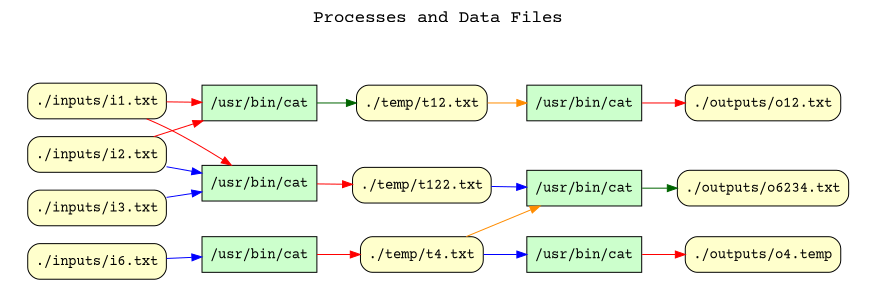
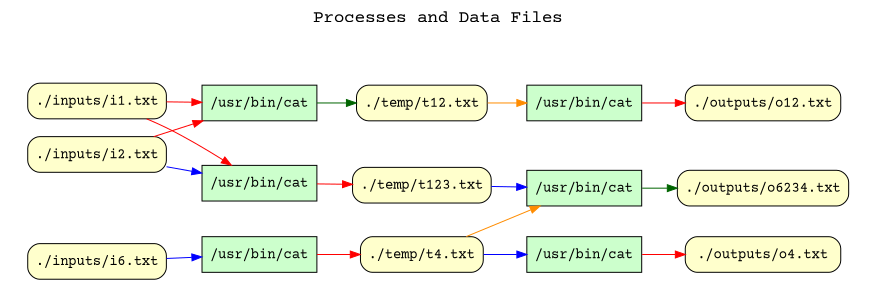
node "./temp/t122.txt": label "./temp/t122.txt" -> "./temp/t123.txt"
node "./inputs/i3.txt": removed
node "./outputs/o4.temp": label "./outputs/o4.temp" -> "./outputs/o4.txt"
